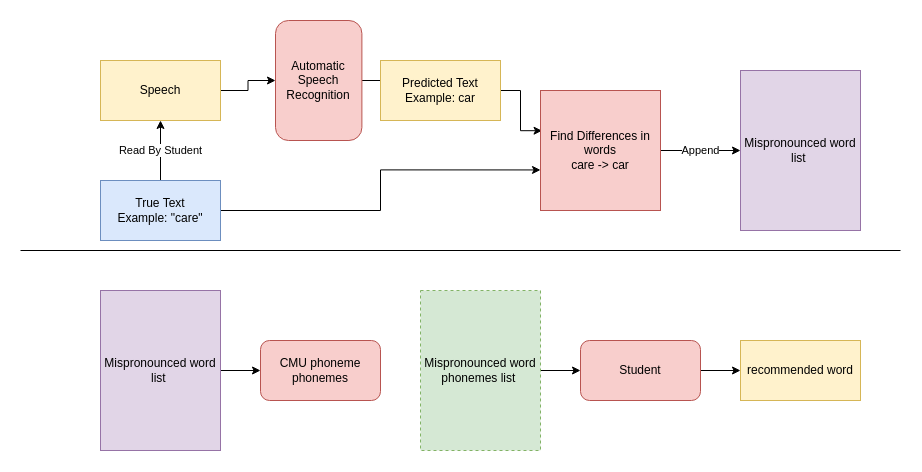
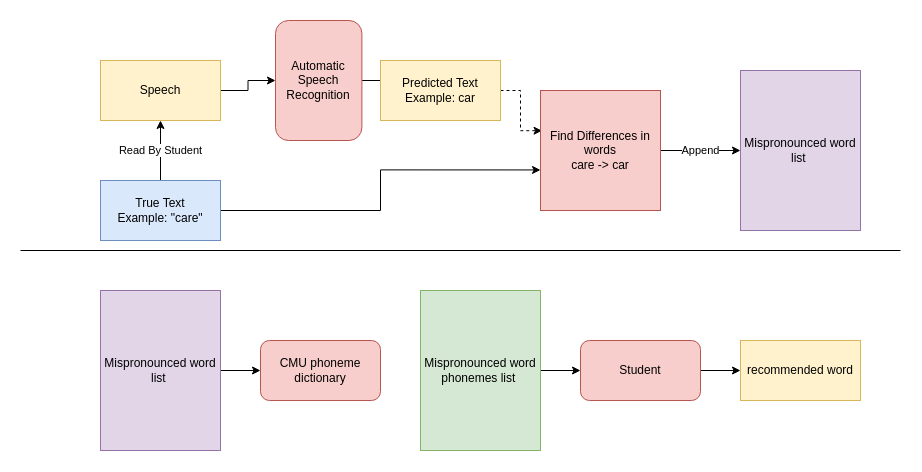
edge "Predicted Text Example: car" -> "Find Differences in words care -> car": style solid -> dashed
node "CMU phoneme phonemes": label "CMU phoneme phonemes" -> "CMU phoneme dictionary"
node "Mispronounced word phonemes list": style dashed -> solid
